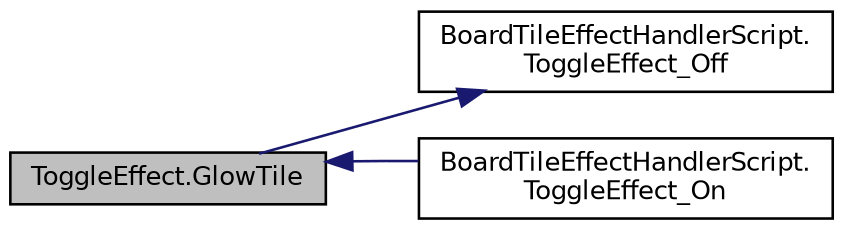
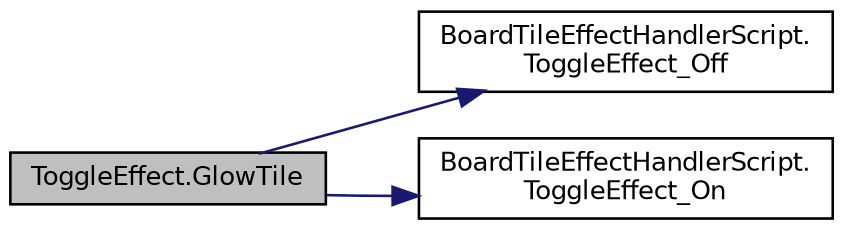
edge "BoardTileEffectHandlerScript. ToggleEffect_On" -> "ToggleEffect.GlowTile": reversed
